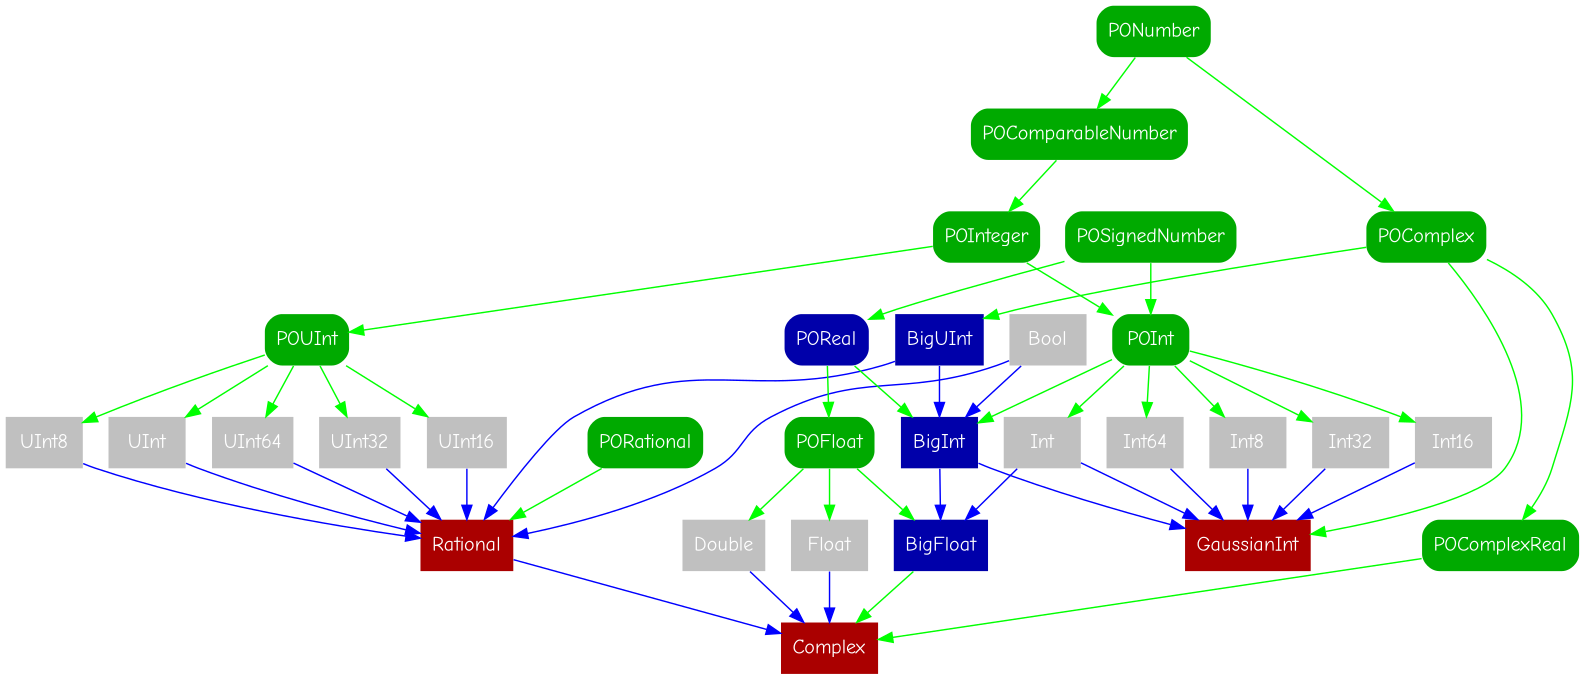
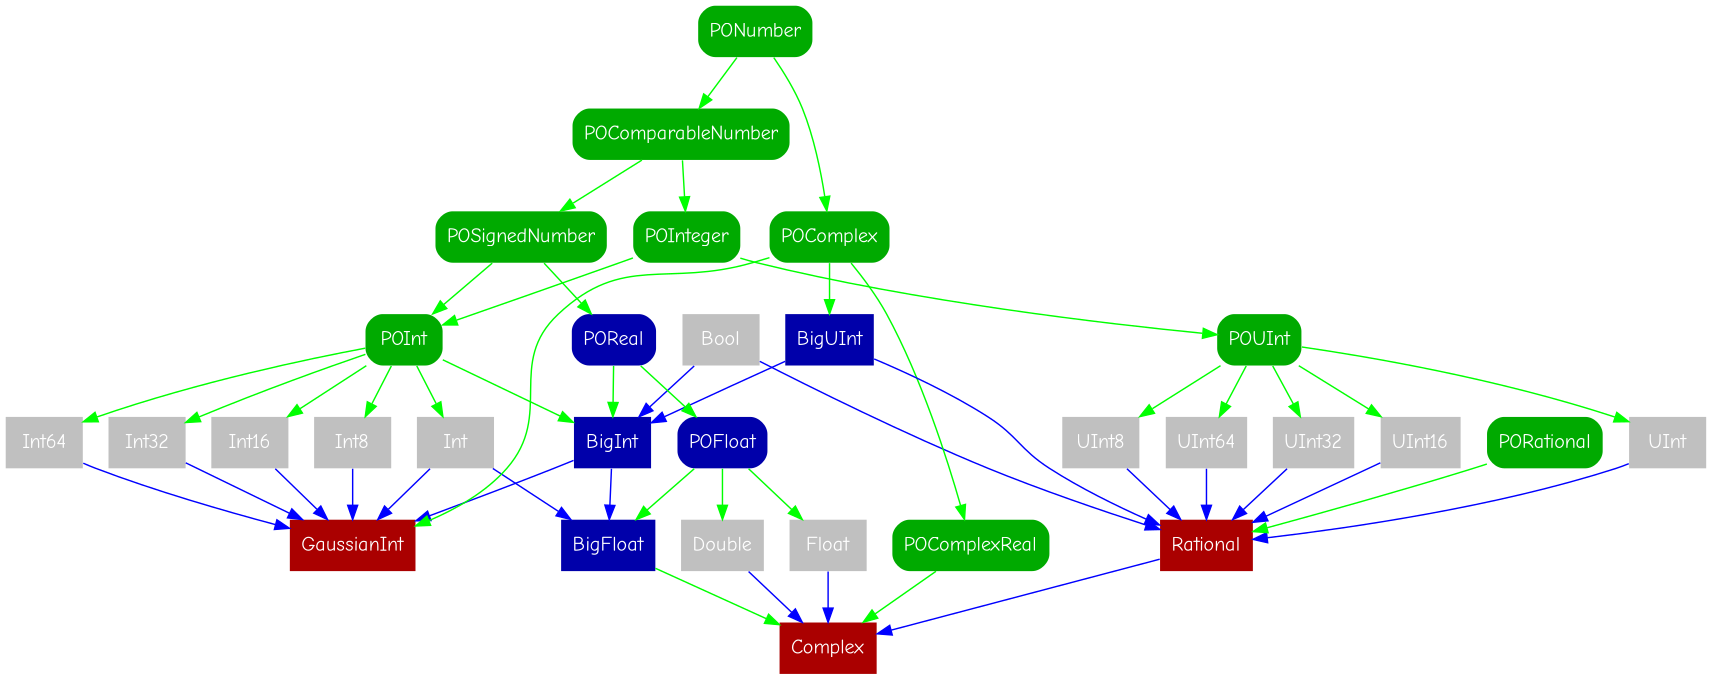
edge "POComparableNumber" -> "POSignedNumber": added
node "POFloat": fillcolor #00aa00 -> #0000aa
